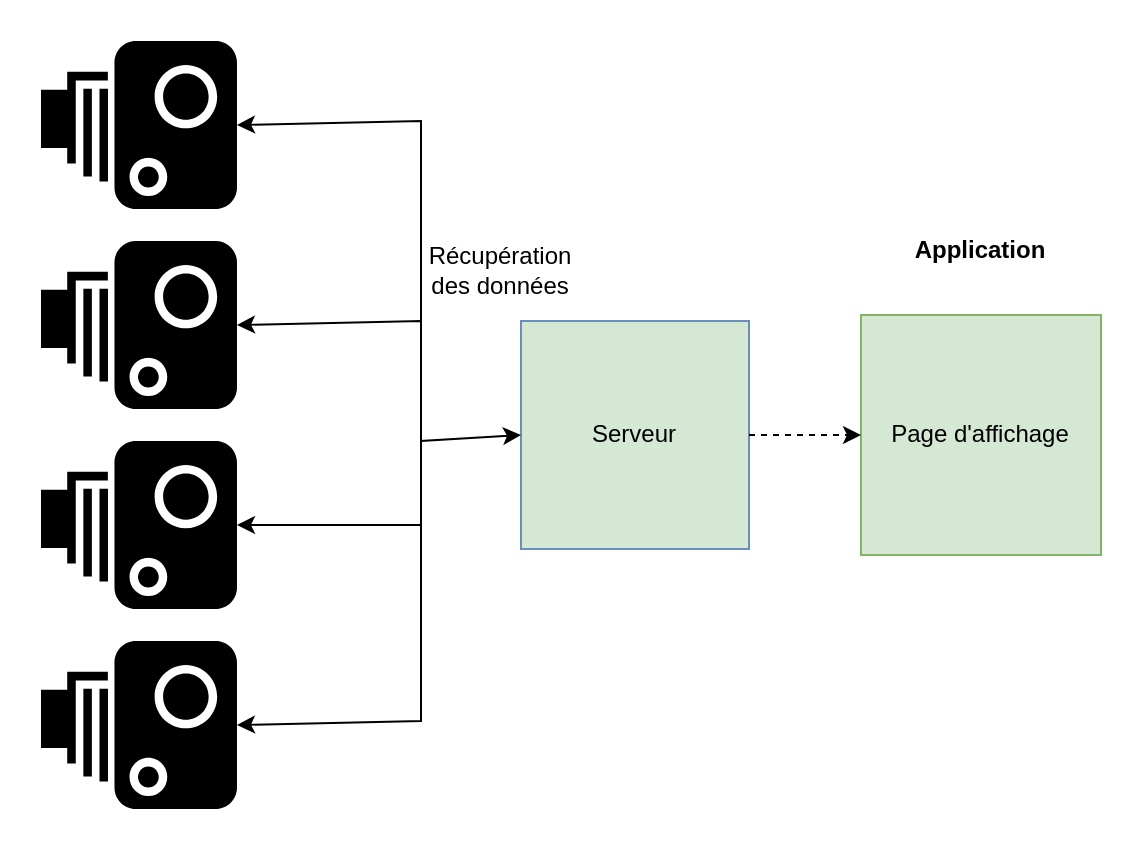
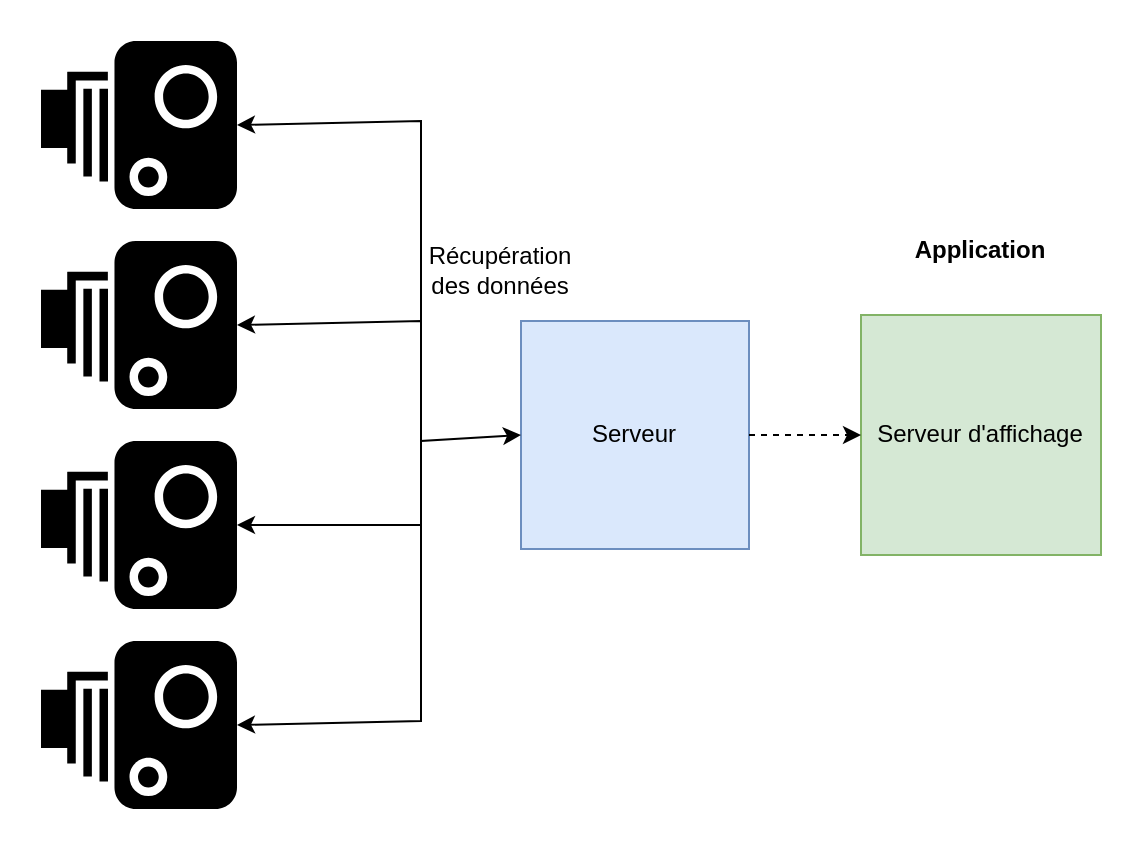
node "Serveur": fillcolor #d5e8d4 -> #dae8fc
node "Page d'affichage": label "Page d'affichage" -> "Serveur d'affichage"
